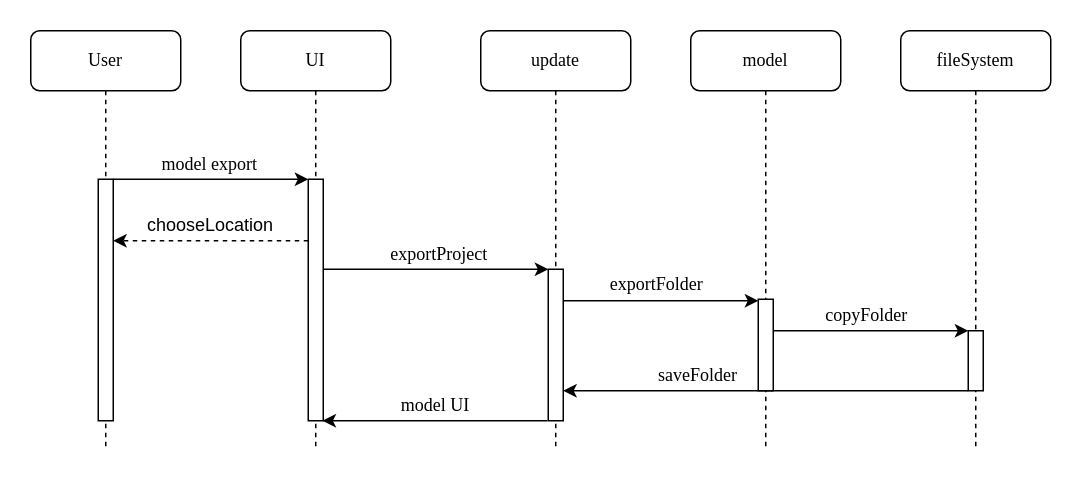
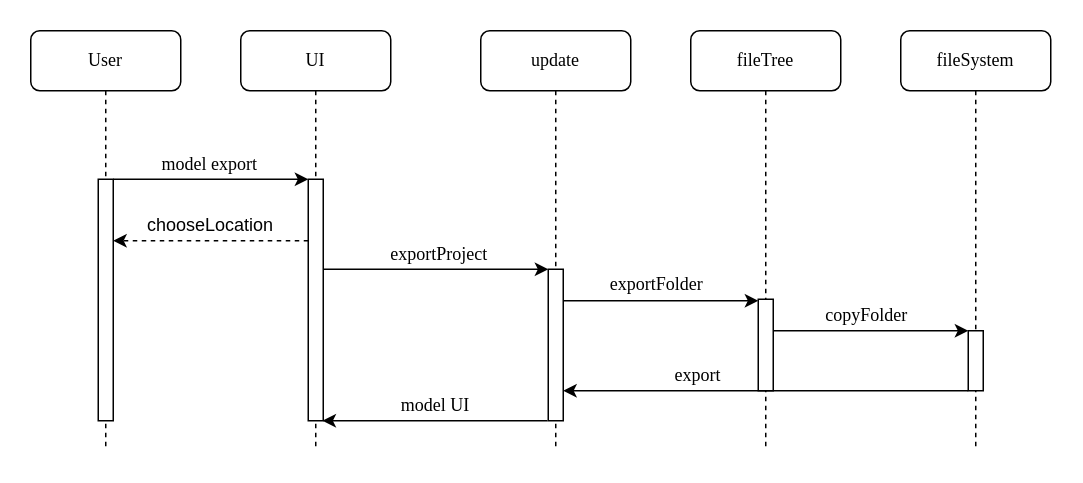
node "model": label "model" -> "fileTree"
node "saveFolder": label "saveFolder" -> "export"
